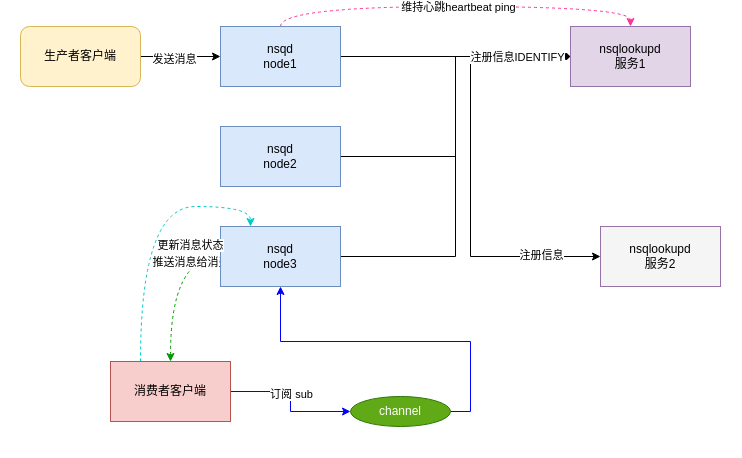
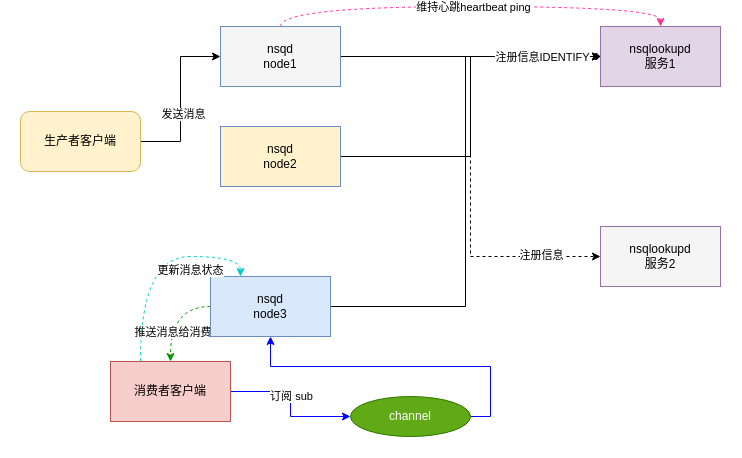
node "生产者客户端": moved (81, 57) -> (81, 142)
node "nsqd node1": fillcolor #dae8fc -> #f5f5f5
node "nsqlookupd 服务1": moved (631, 57) -> (661, 57)
node "nsqd node2": fillcolor #dae8fc -> #fff2cc
edge "nsqd node1" -> "nsqlookupd 服务2": style solid -> dashed
node "nsqd node3": moved (281, 257) -> (271, 307)
node "channel": size 100x30 -> 120x40
